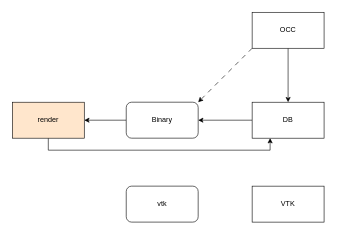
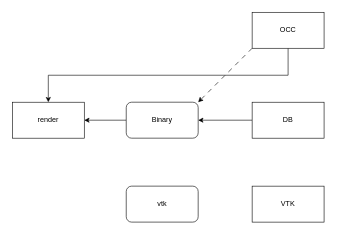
edge "OCC" -> "DB": now "OCC" -> "render"
node "render": fillcolor #ffe6cc -> #ffffff
edge "render" -> "DB": removed
